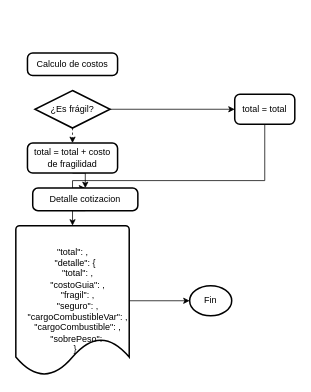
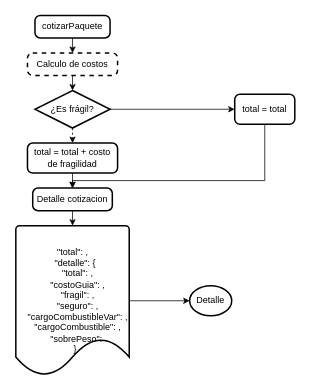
node "cotizarPaquete": added
edge "cotizarPaquete" -> "Calculo de costos": added
node "Calculo de costos": style solid -> dashed
edge "Calculo de costos" -> "¿Es frágil?": added
node "Detalle cotizacion": size 105x23 -> 80x23
node "Fin": label "Fin" -> "Detalle"
